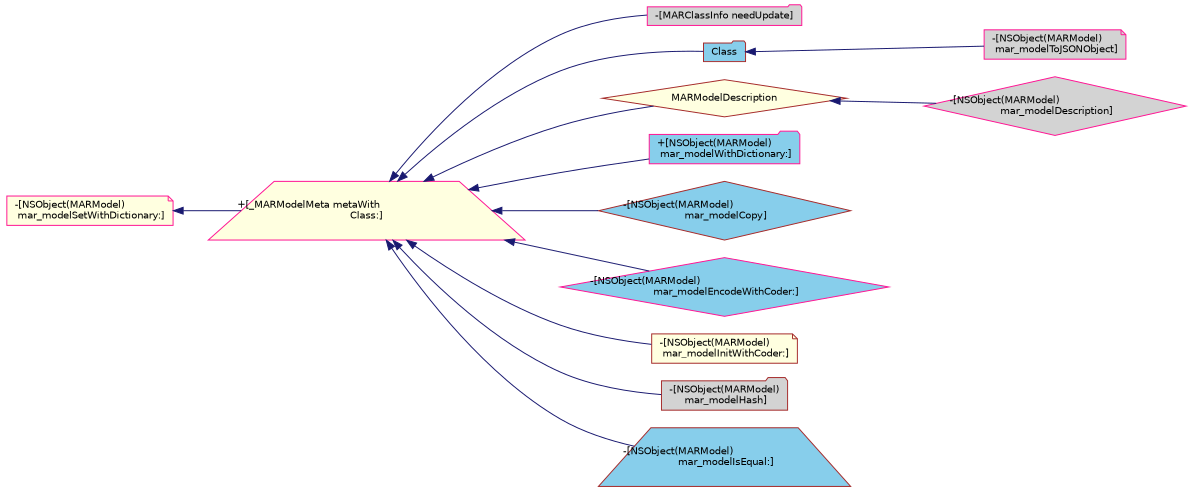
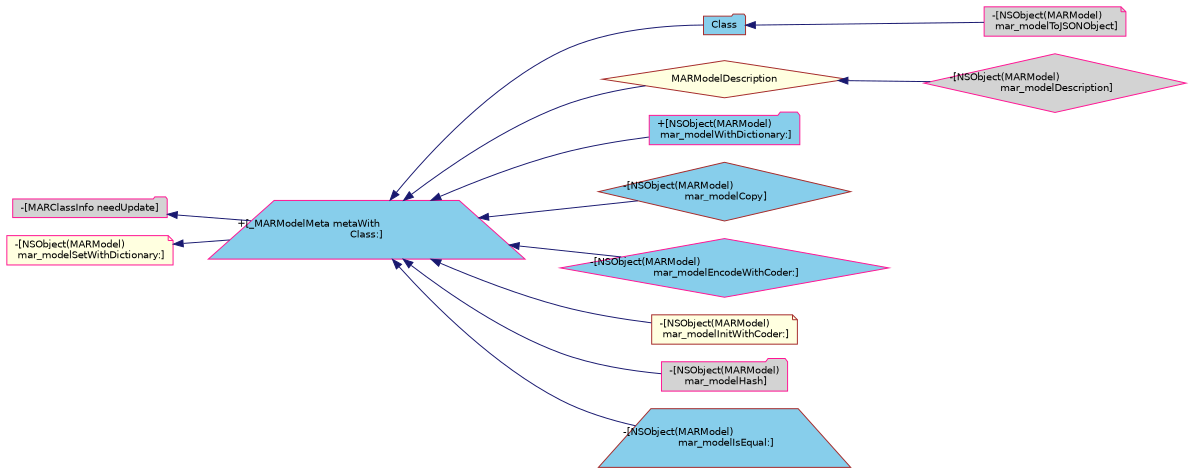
edge "-[MARClassInfo needUpdate]" -> "+[_MARModelMeta metaWith Class:]": reversed
node "+[_MARModelMeta metaWith Class:]": fillcolor lightyellow -> skyblue
node "-[NSObject(MARModel) mar_modelHash]": color brown -> deeppink
